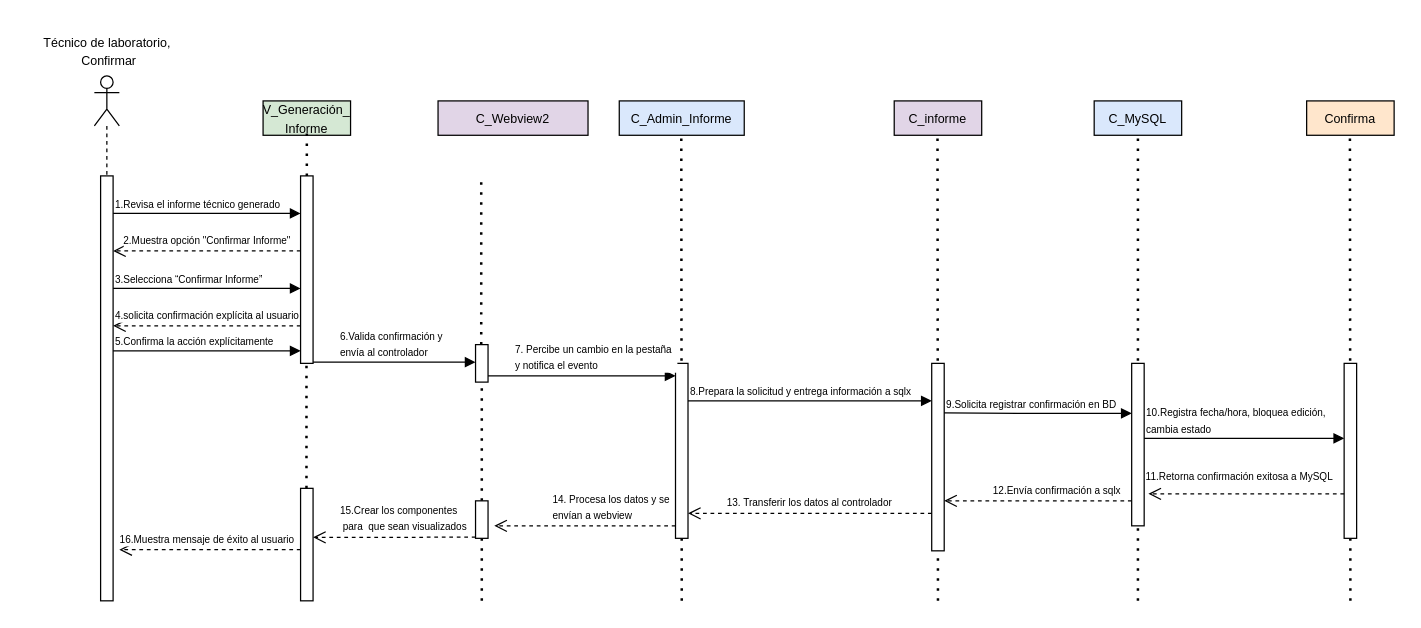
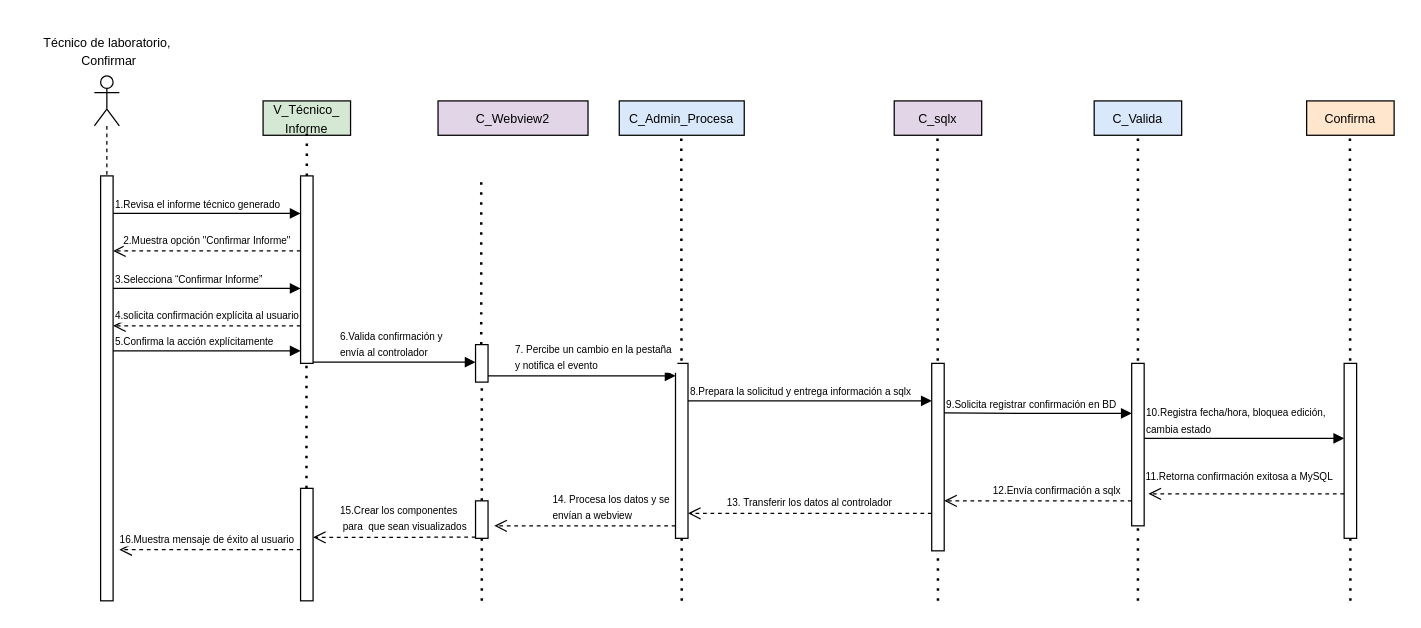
node "V_Generación_ Informe": label "V_Generación_ Informe" -> "V_Técnico_ Informe"
node "C_Admin_Informe": label "C_Admin_Informe" -> "C_Admin_Procesa"
node "C_informe": label "C_informe" -> "C_sqlx"
node "C_MySQL": label "C_MySQL" -> "C_Valida"
